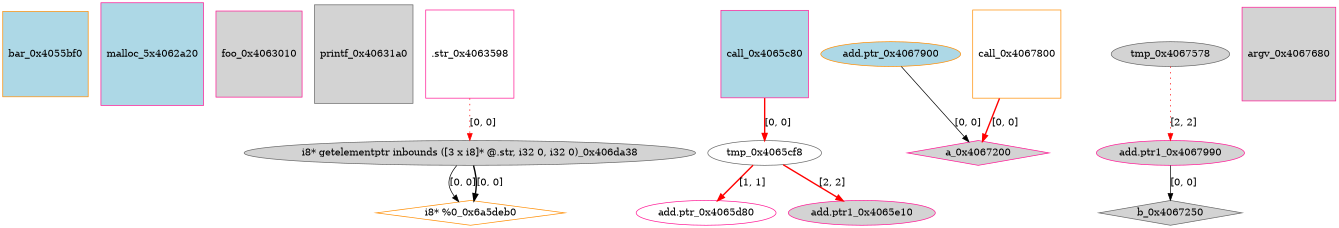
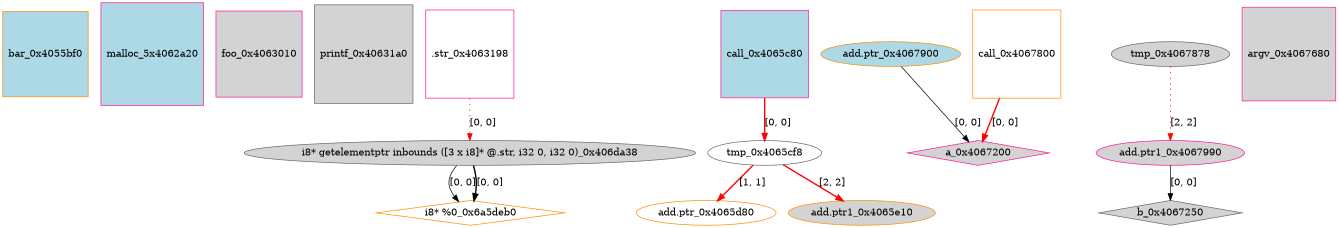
node ".str_0x4063598": label ".str_0x4063598" -> ".str_0x4063198"
node "tmp_0x4067578": label "tmp_0x4067578" -> "tmp_0x4067878"
node "add.ptr_0x4065d80": color deeppink -> darkorange
node "add.ptr1_0x4065e10": color deeppink -> darkorange
